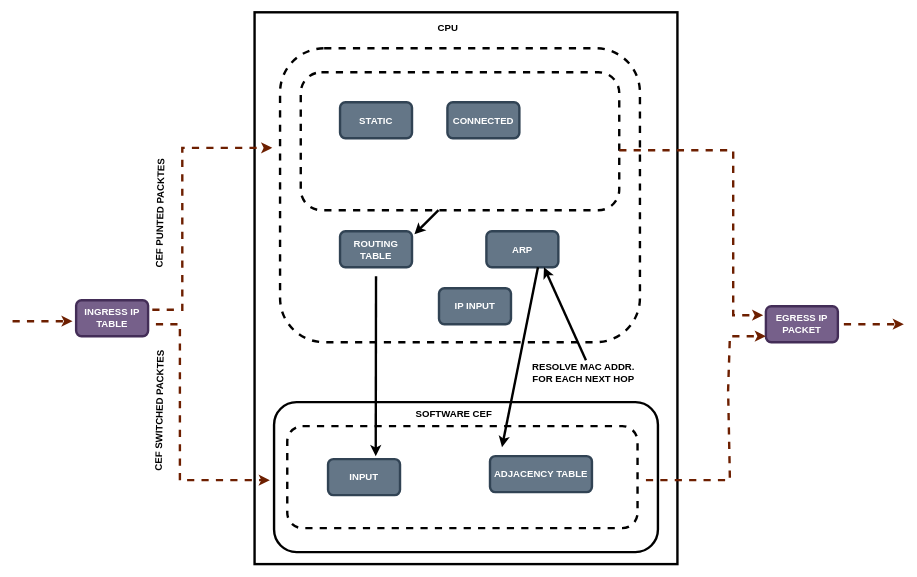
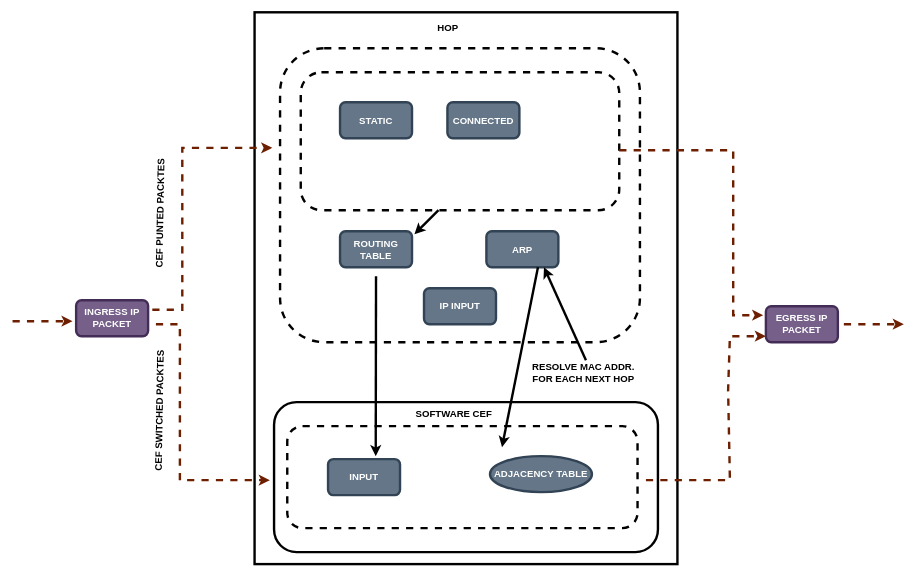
node "CPU": label "CPU" -> "HOP"
node "IP INPUT": moved (475, 306) -> (460, 306)
node "INGRESS IP TABLE": label "INGRESS IP TABLE" -> "INGRESS IP PACKET"
node "ADJACENCY TABLE": shape rounded rectangle -> ellipse
